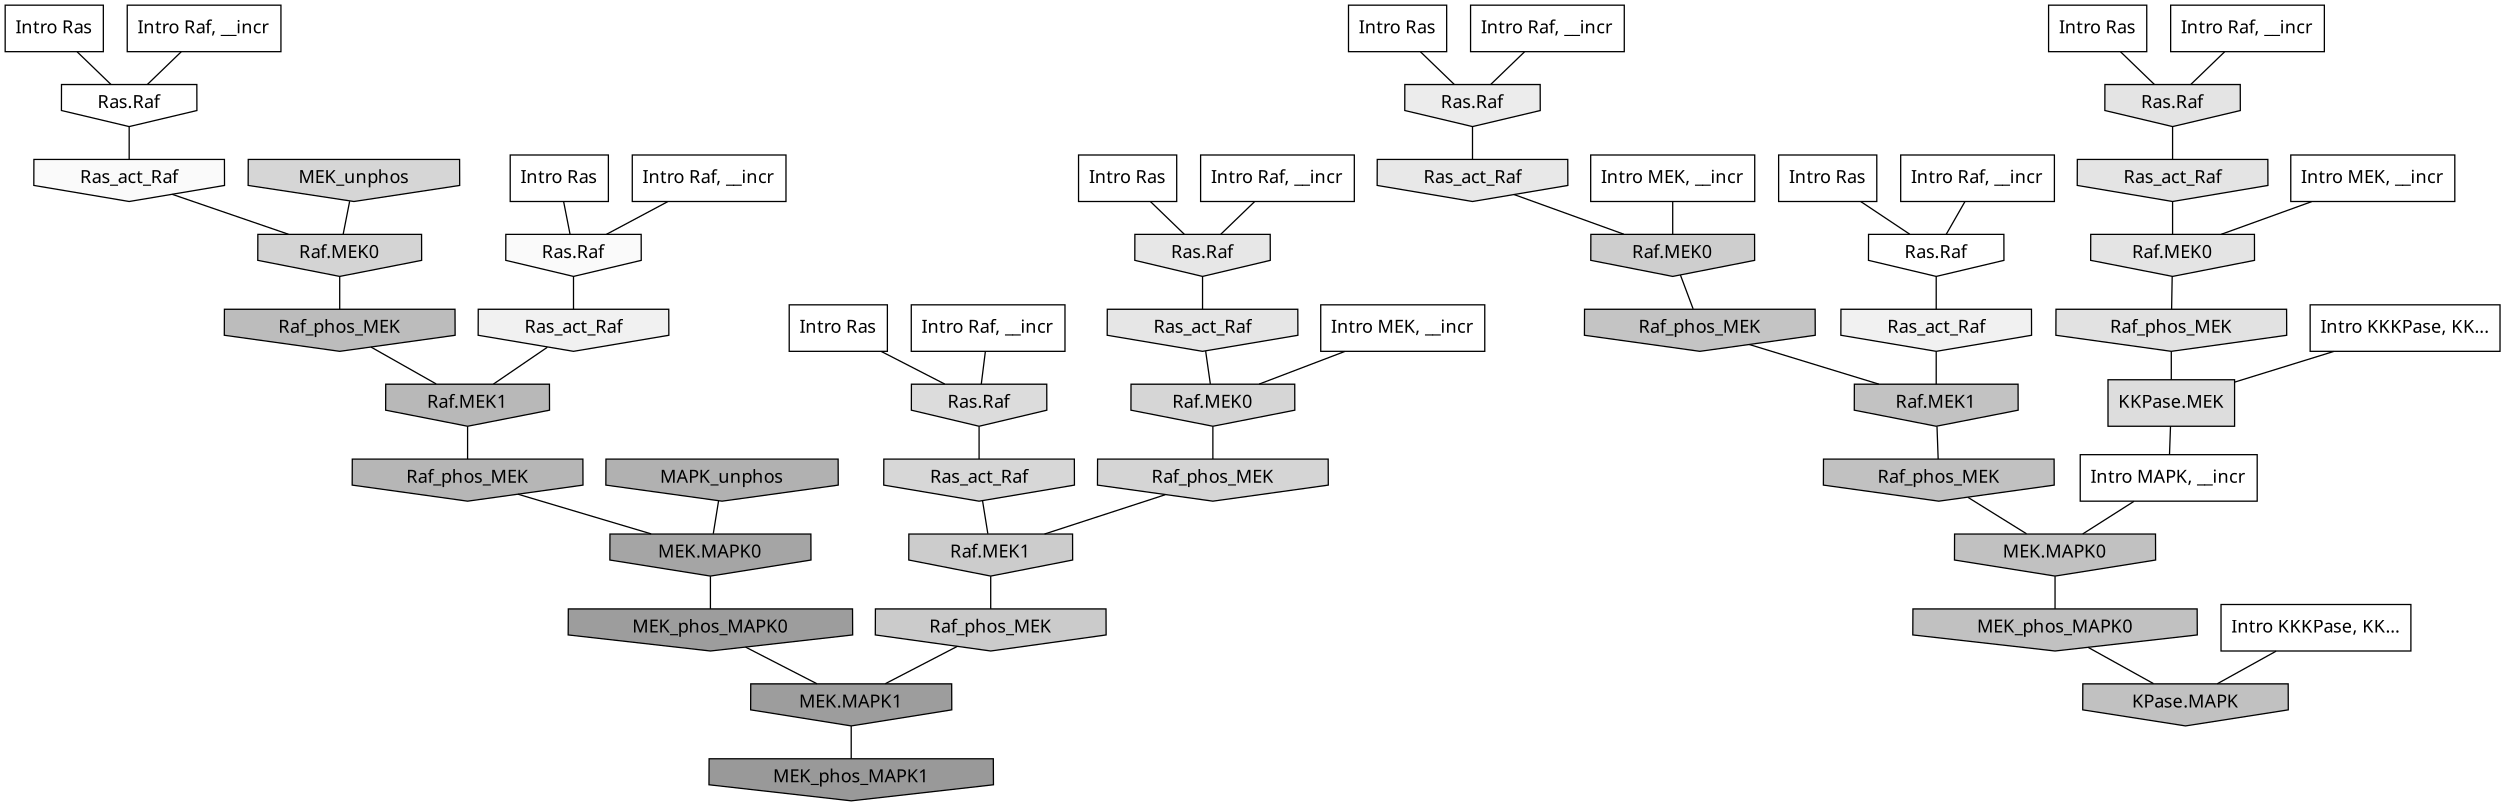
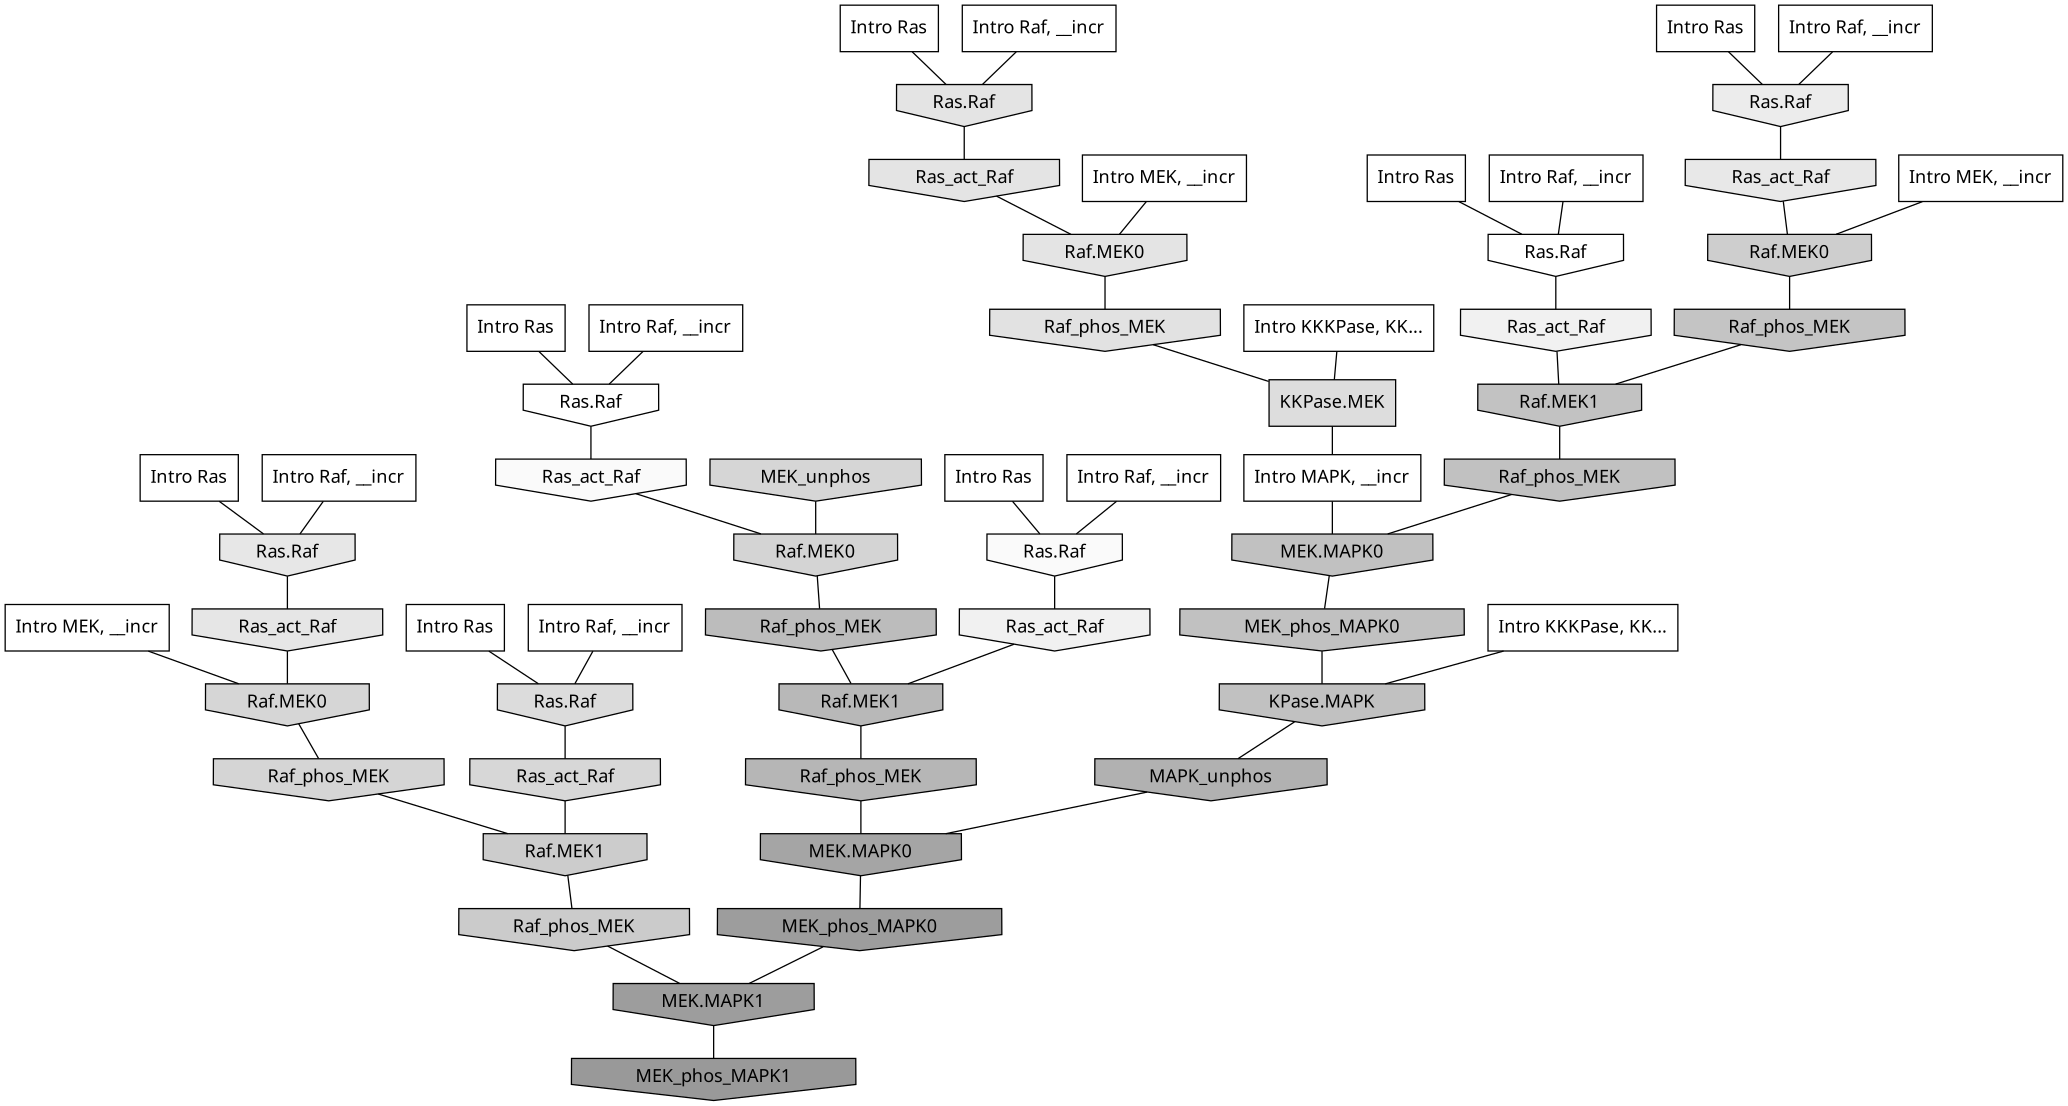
edge "KPase.MAPK" -- "MAPK_unphos": added
